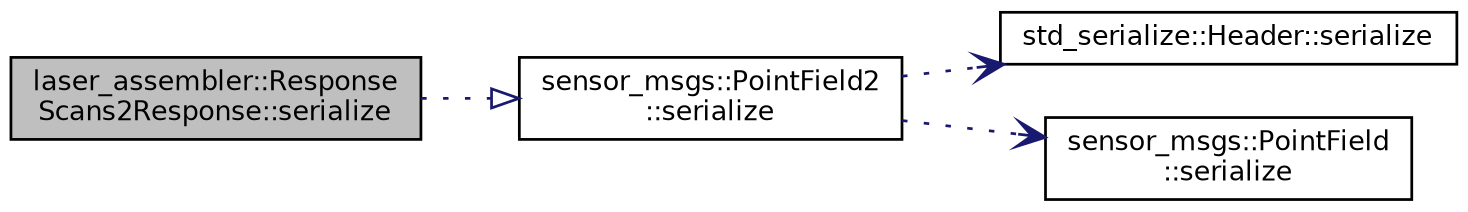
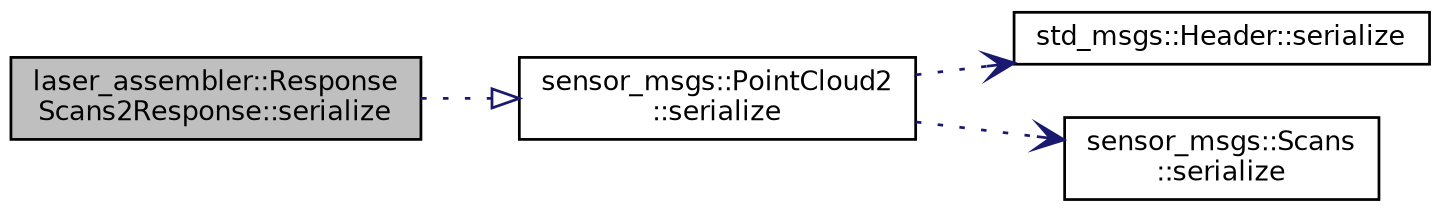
node "std_serialize::Header::serialize": label "std_serialize::Header::serialize" -> "std_msgs::Header::serialize"
node "sensor_msgs::PointField2 ::serialize": label "sensor_msgs::PointField2 ::serialize" -> "sensor_msgs::PointCloud2 ::serialize"
node "sensor_msgs::PointField ::serialize": label "sensor_msgs::PointField ::serialize" -> "sensor_msgs::Scans ::serialize"
